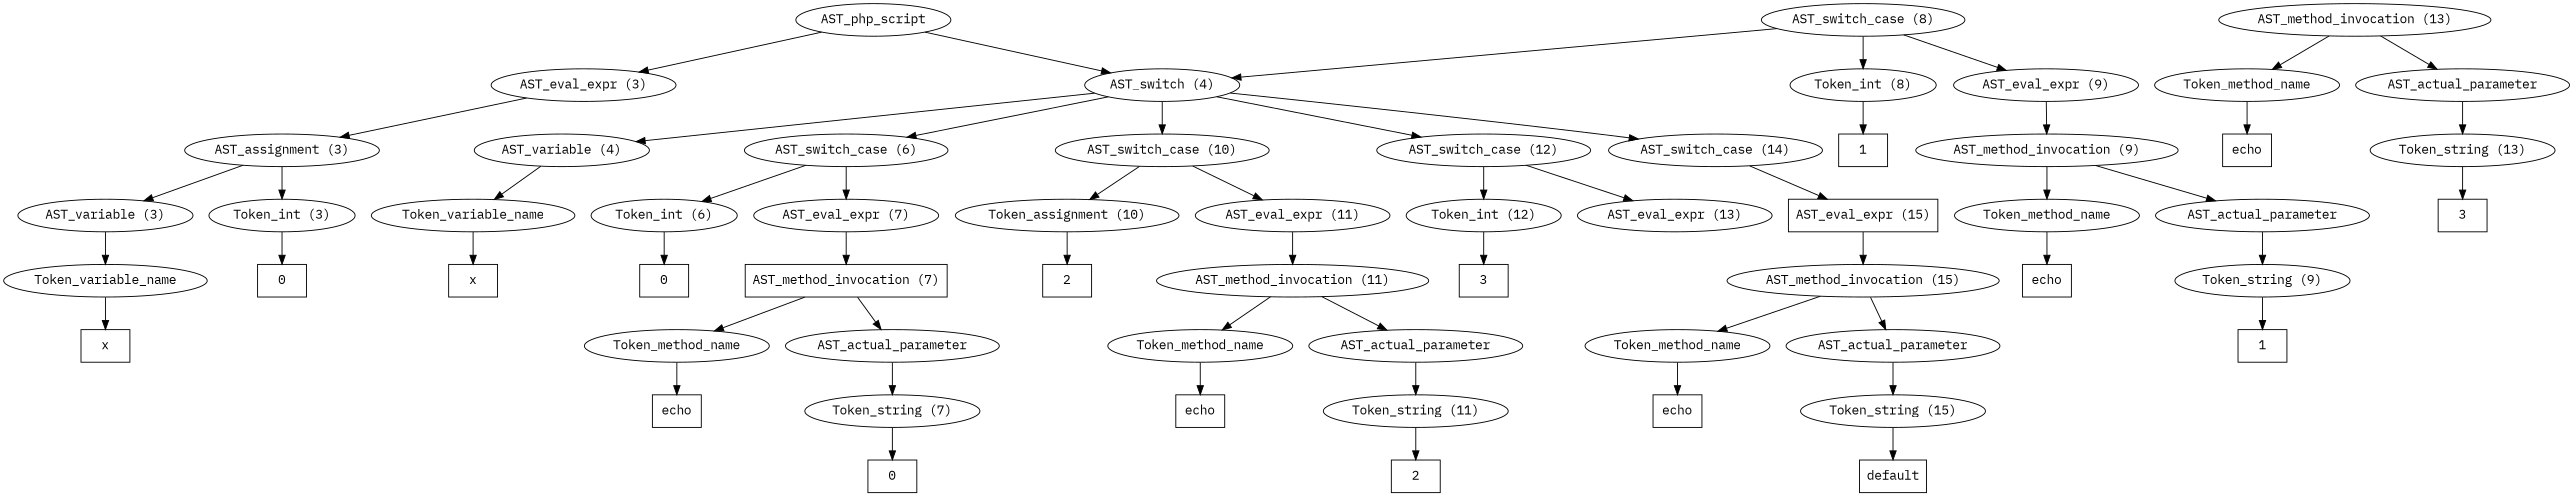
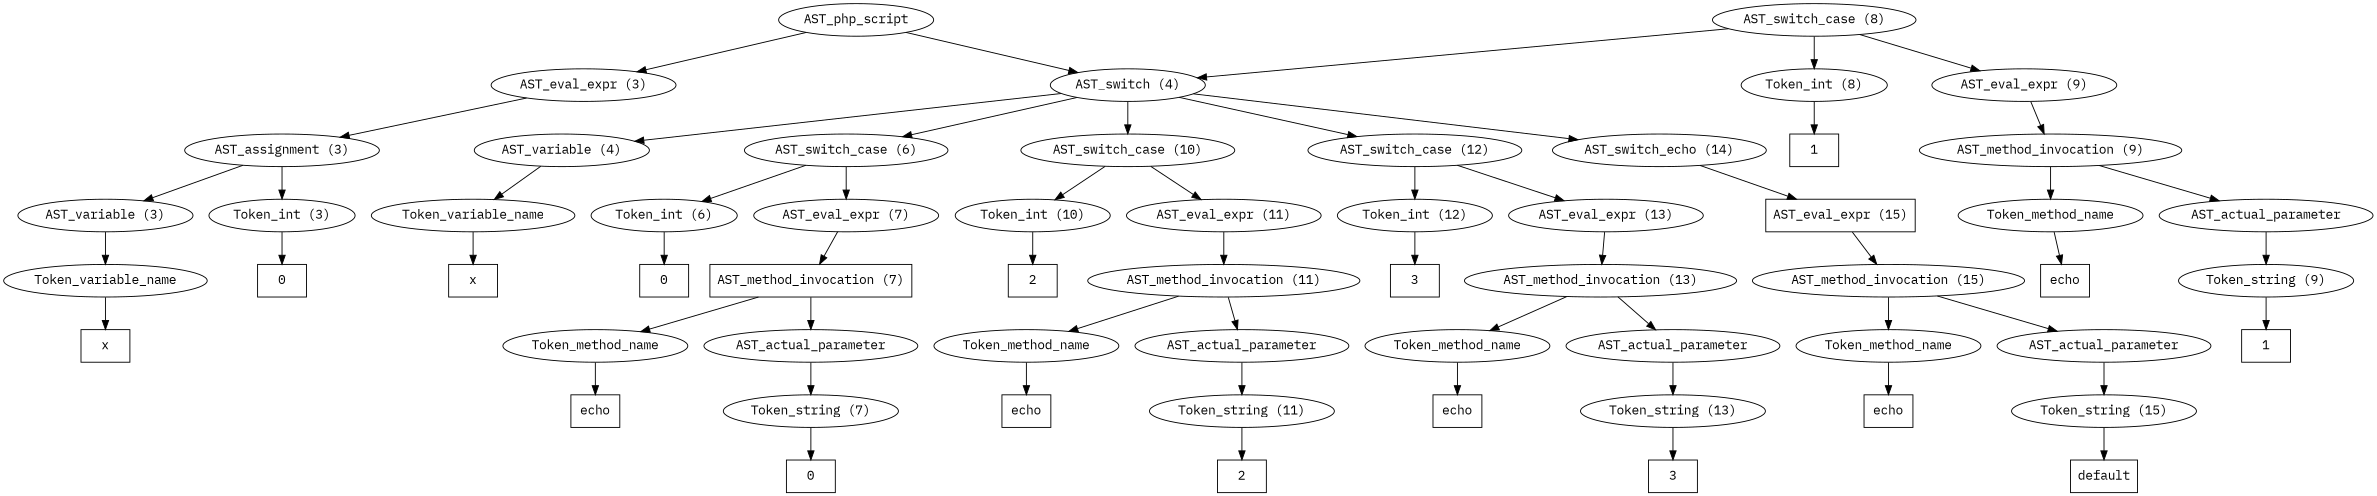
node "AST_switch_case (14)": label "AST_switch_case (14)" -> "AST_switch_echo (14)"
node "Token_assignment (10)": label "Token_assignment (10)" -> "Token_int (10)"
edge "AST_eval_expr (13)" -> "AST_method_invocation (13)": added
